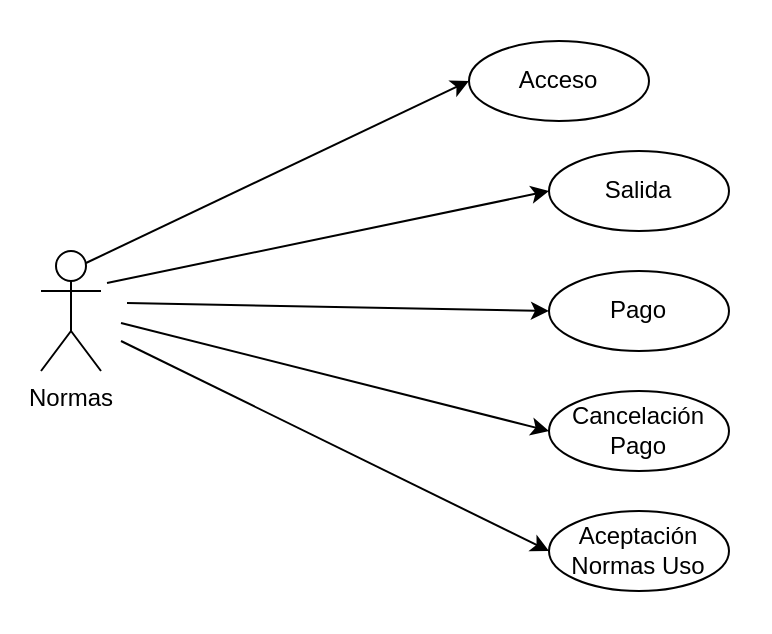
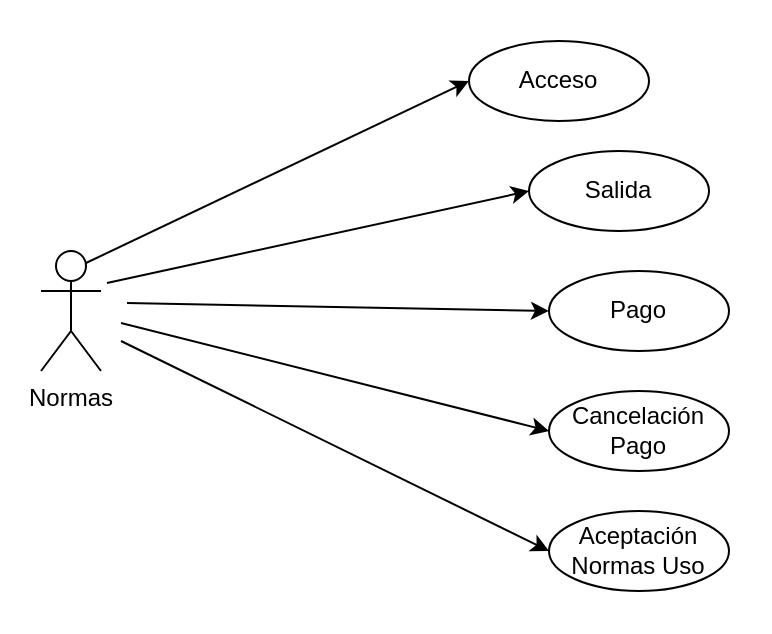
node "Salida": moved (639, 191) -> (619, 191)
